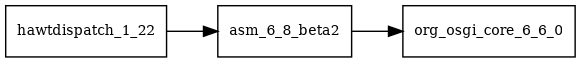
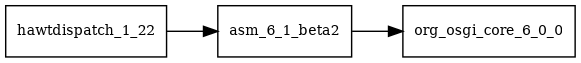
node "asm_6_8_beta2": label "asm_6_8_beta2" -> "asm_6_1_beta2"
node "org_osgi_core_6_6_0": label "org_osgi_core_6_6_0" -> "org_osgi_core_6_0_0"
